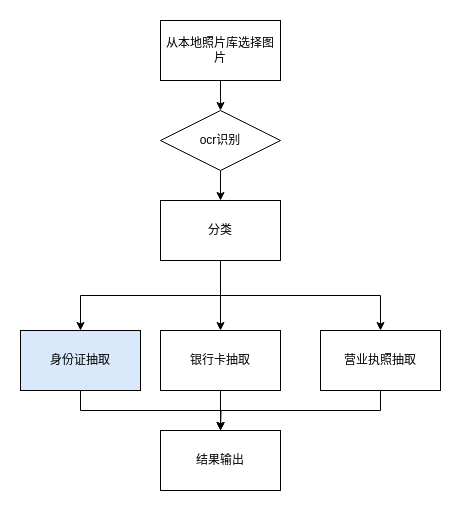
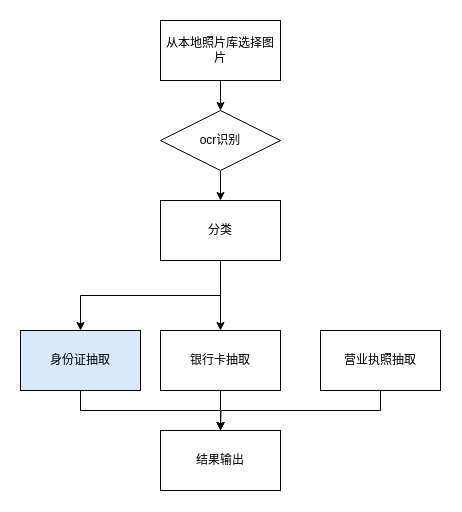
edge "分类" -> "营业执照抽取": removed
